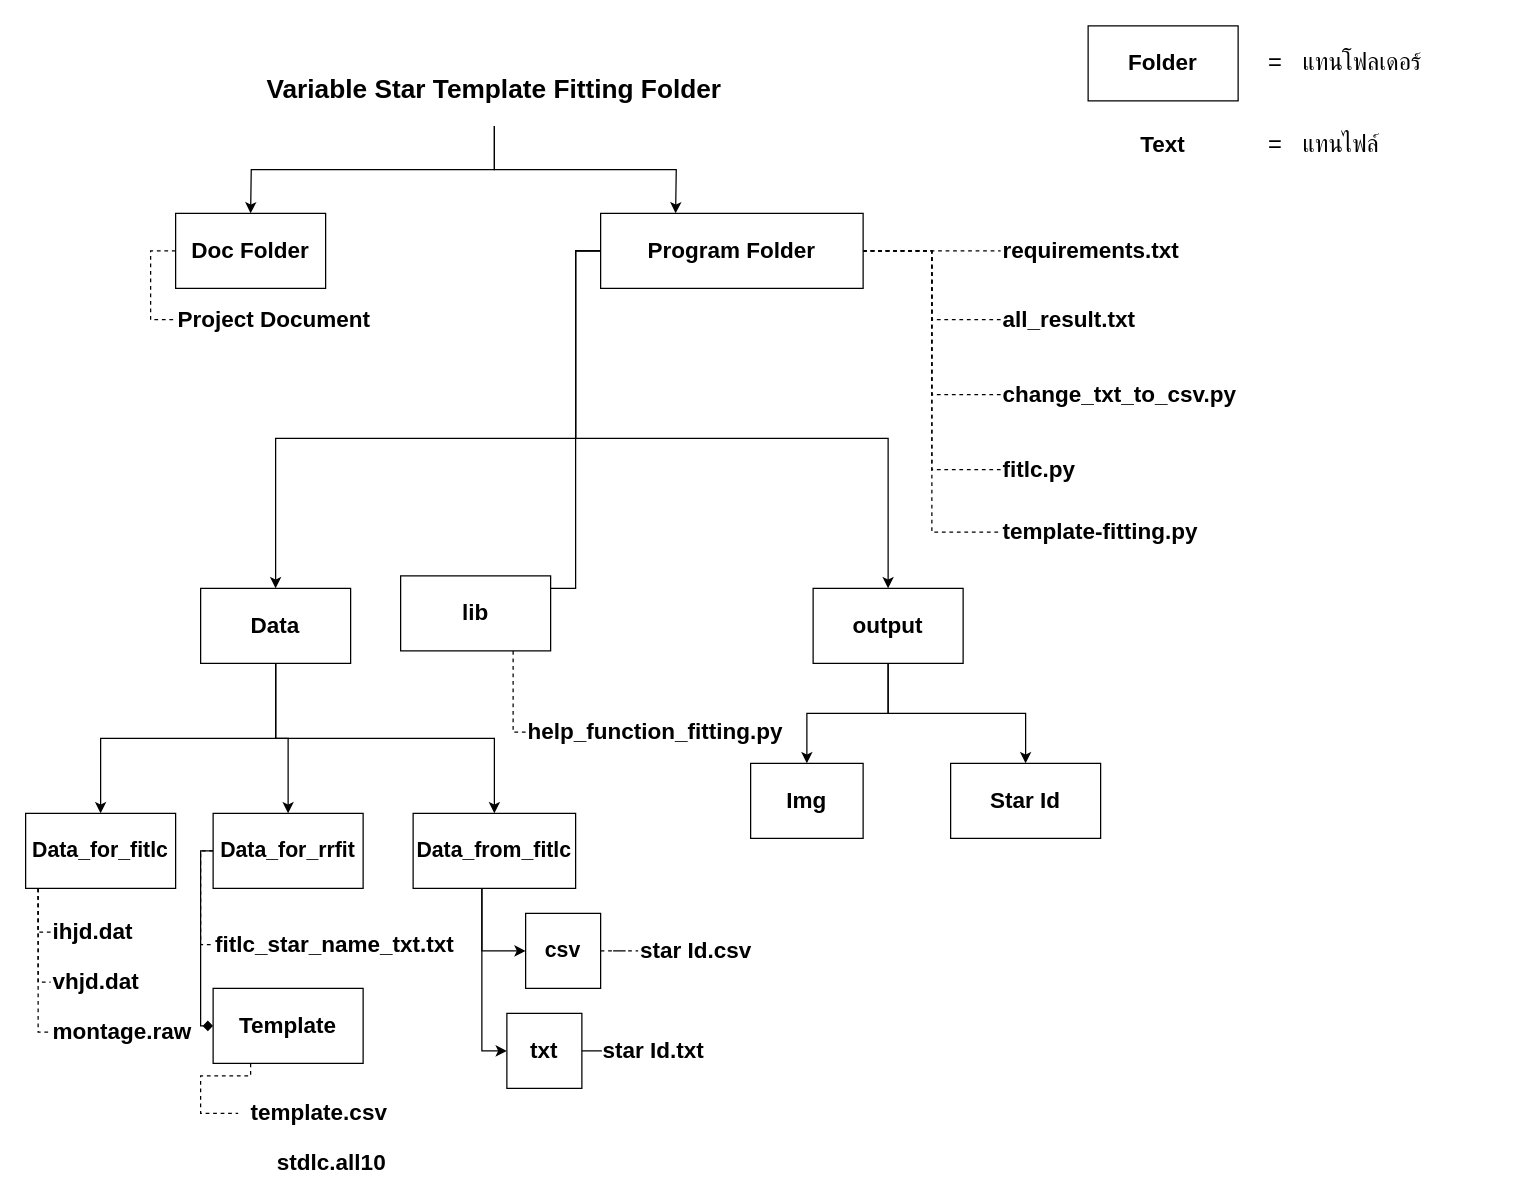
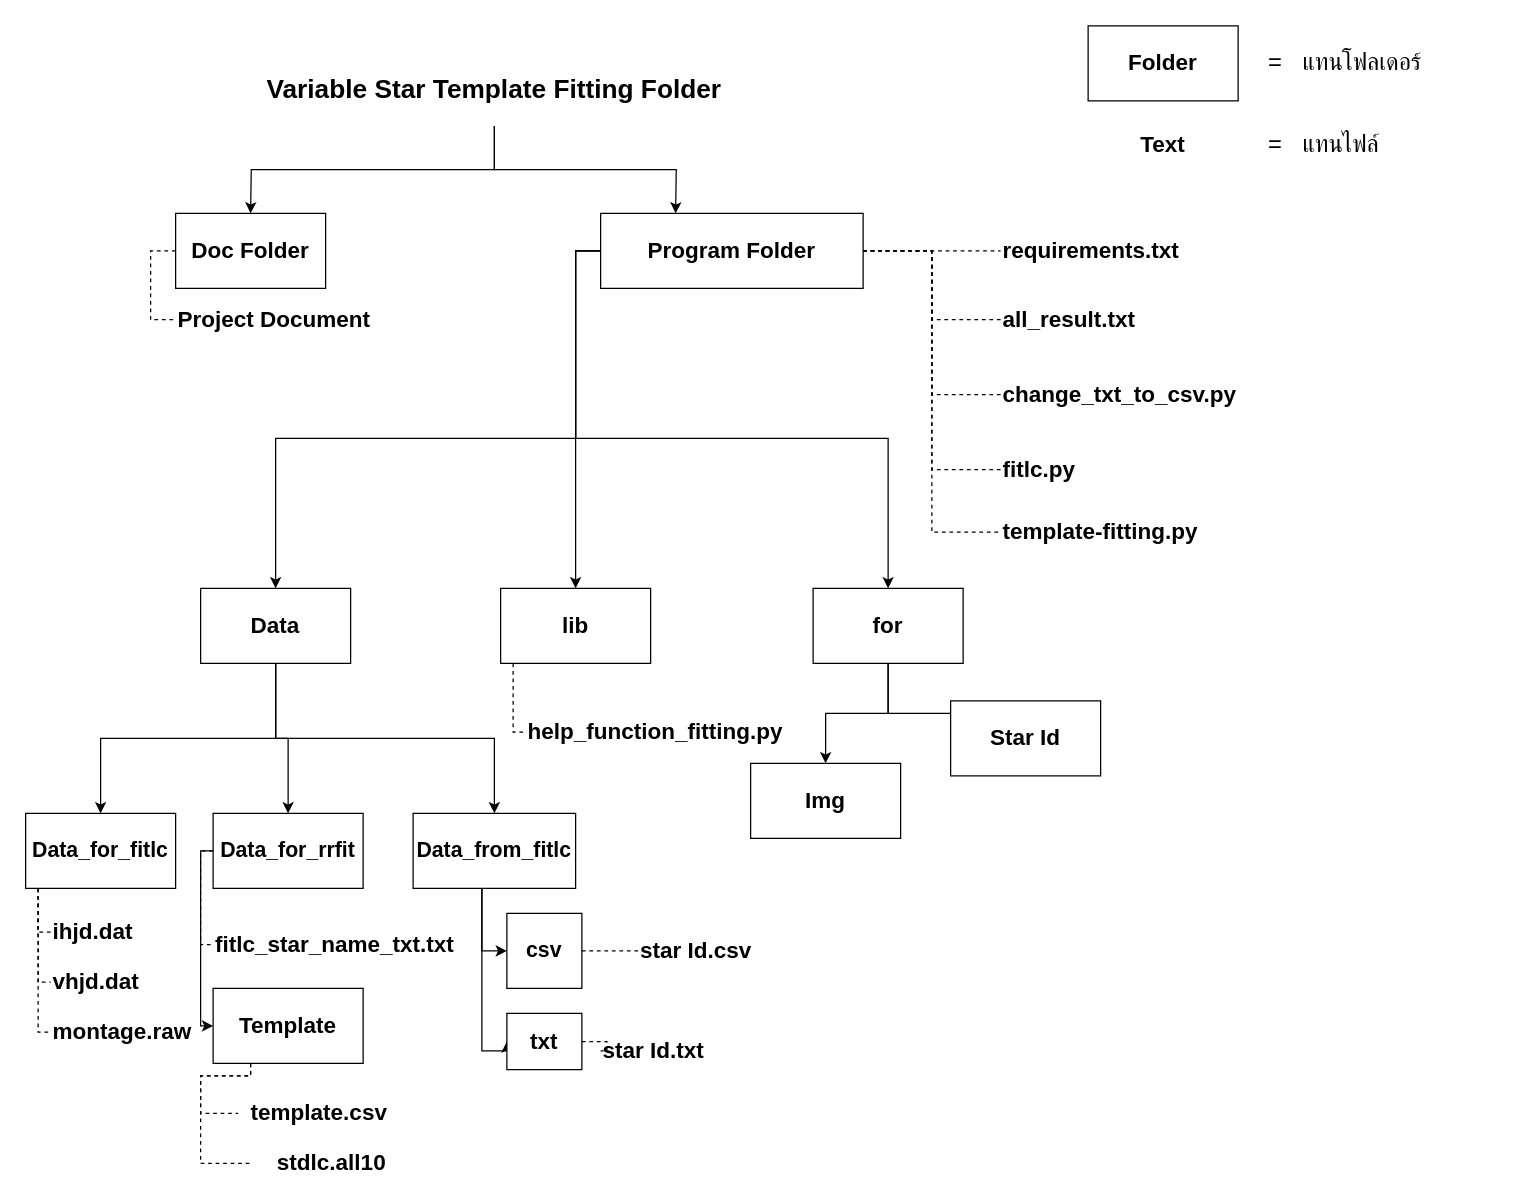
node "lib": moved (476, 613) -> (576, 626)
node "output": label "output" -> "for"
node "Img": size 113x75 -> 150x75
node "Star Id": moved (1026, 801) -> (1026, 738)
node "csv": moved (563, 951) -> (544, 951)
edge "Data_for_rrfit" -> "Template": arrowhead diamond -> classic
node "txt": size 75x75 -> 75x56
edge "Template" -- "stdlc.all10": added
